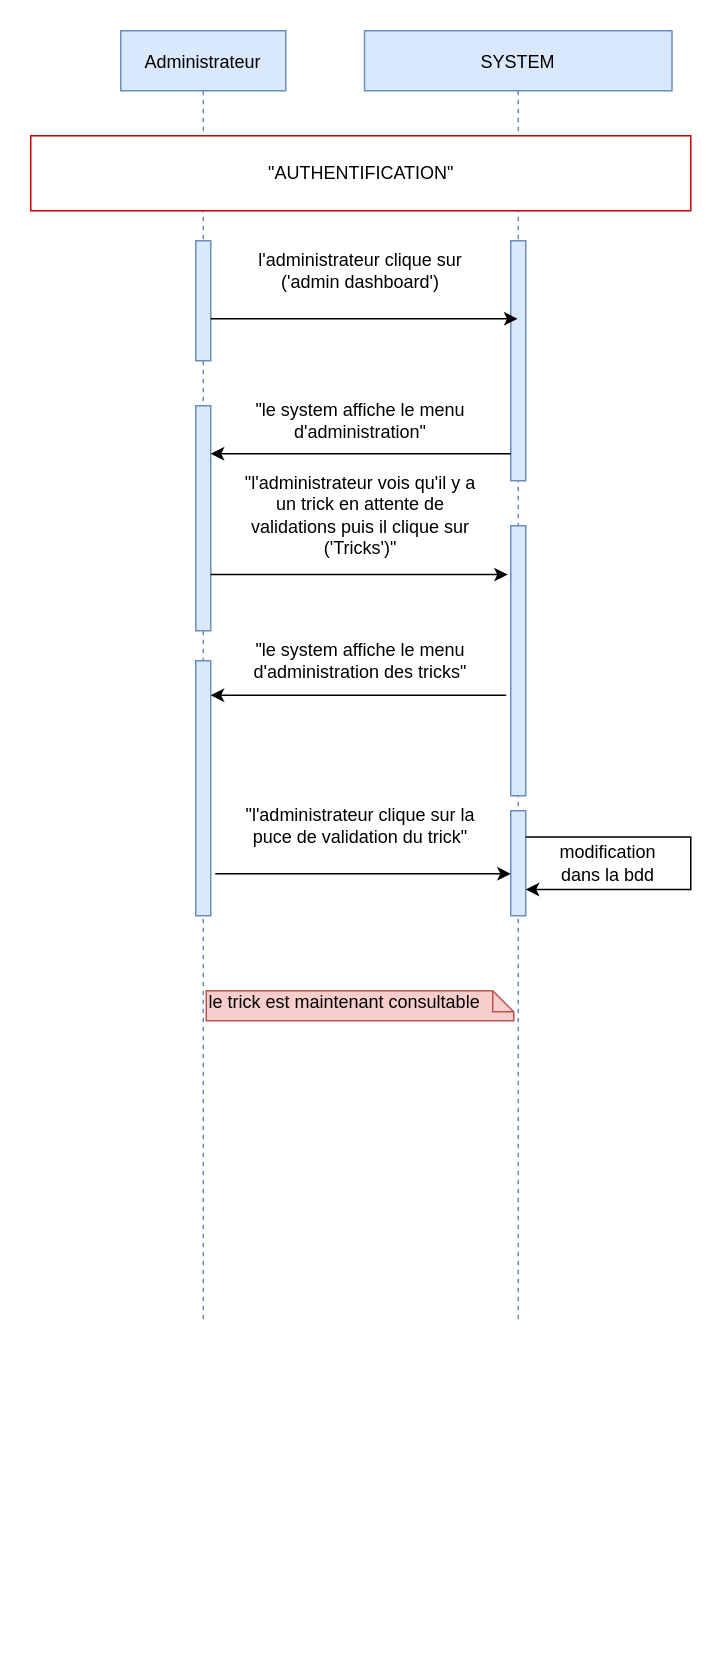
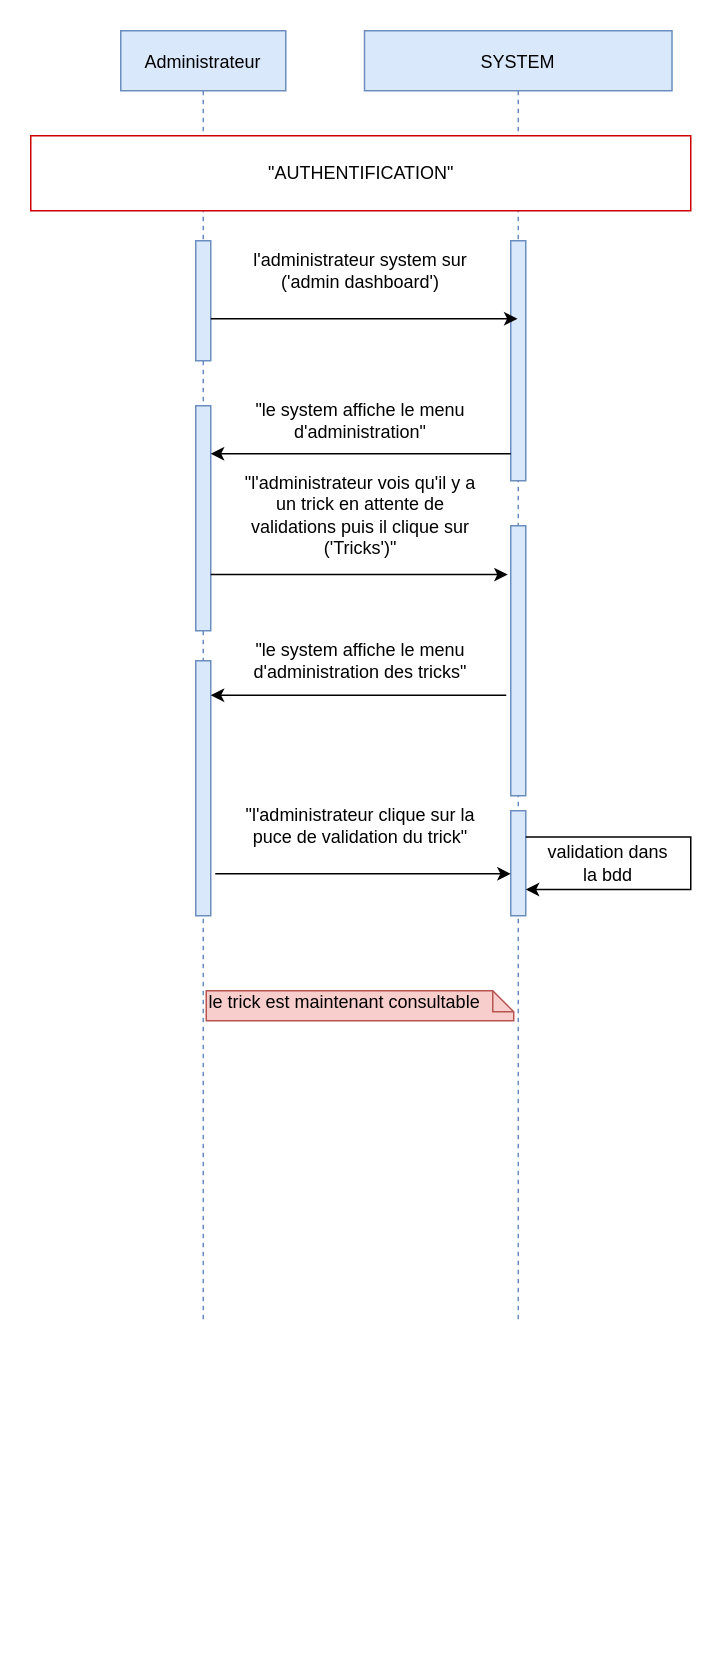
node "l'administrateur clique sur ('admin dashboard')": label "l'administrateur clique sur ('admin dashboard')" -> "l'administrateur system sur ('admin dashboard')"
node "modification dans la bdd": label "modification dans la bdd" -> "validation dans la bdd"
